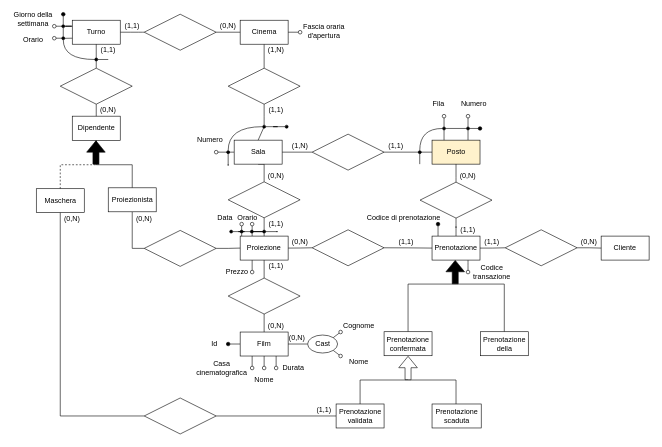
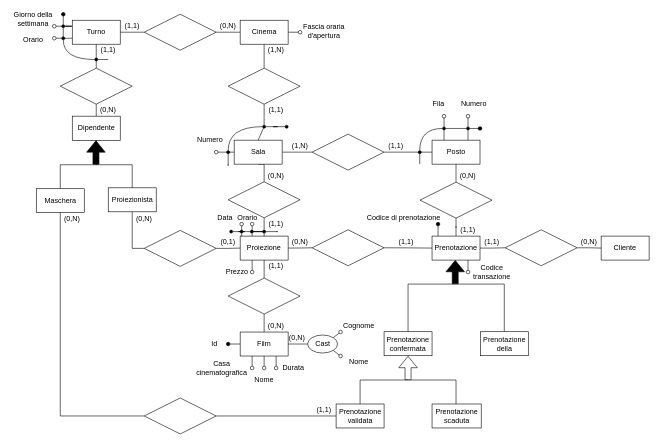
node "Posto": fillcolor #fff2cc -> #ffffff
edge "Dipendente" -- "Maschera": style dashed -> solid
node "(0,1)": added
